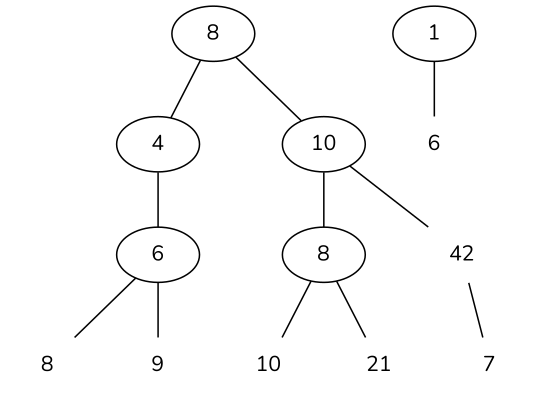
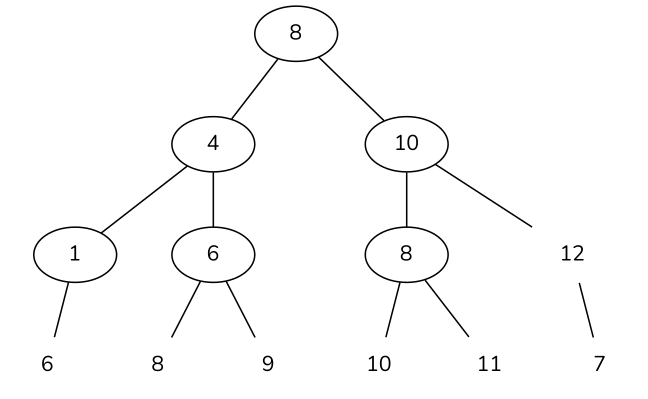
edge "4" -- "1": added
node "42": label "42" -> "12"
node "21": label "21" -> "11"
